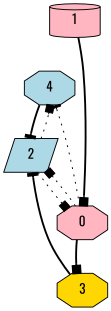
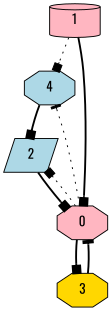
edge "4" -> "2": arrowhead tee -> box
edge "2" -> "4": now "1" -> "4"
edge "2" -> "0": style dotted -> bold
edge "3" -> "2": now "3" -> "0"
